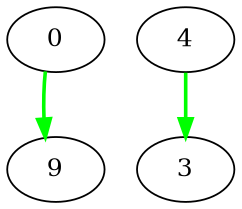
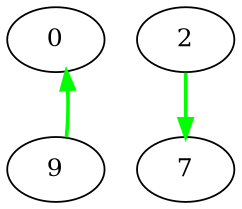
node "4": label "4" -> "2"
edge "0" -> "9": reversed
node "3": label "3" -> "7"
